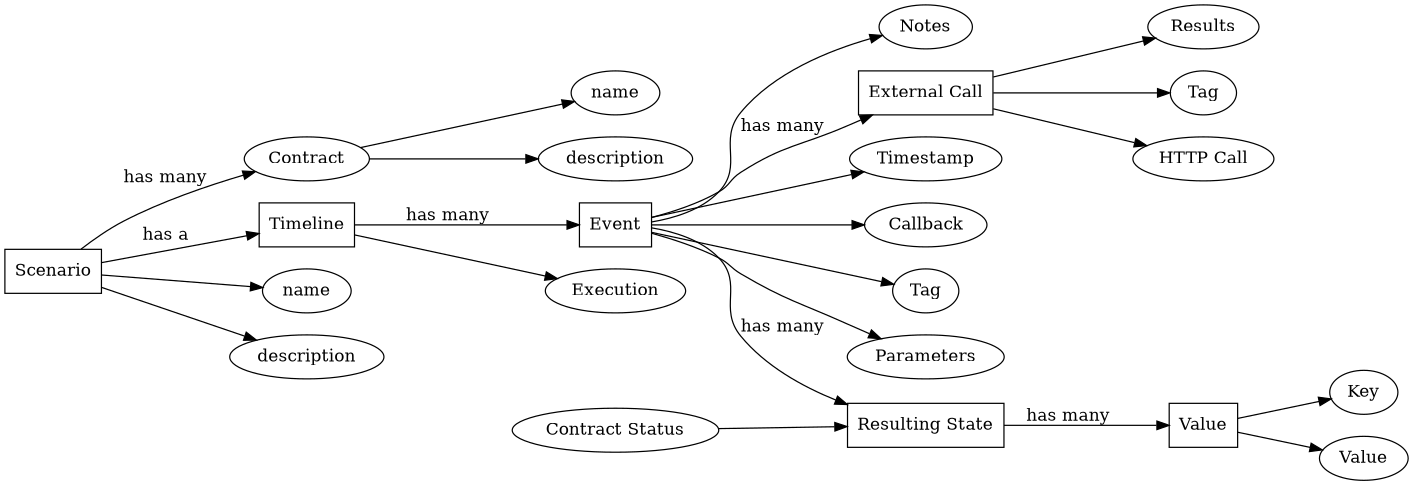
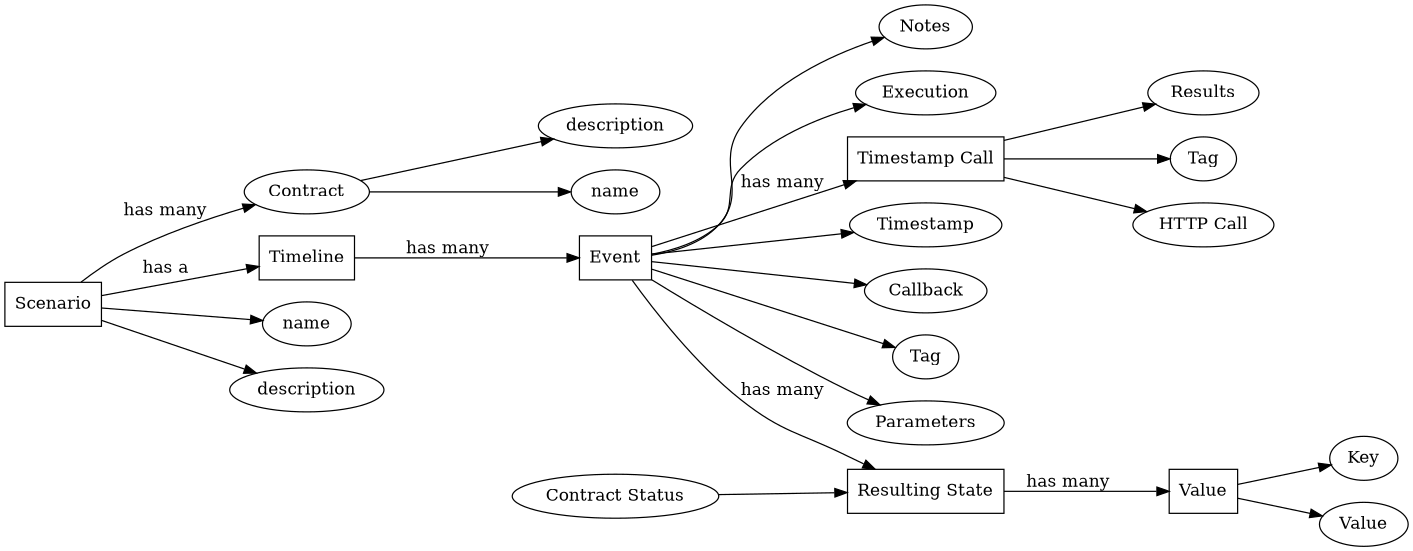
node "External Call": label "External Call" -> "Timestamp Call"
edge "Timeline" -> "Execution": now "Event" -> "Execution"
